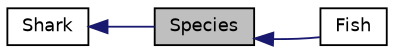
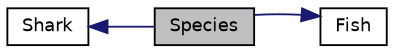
edge "Fish" -> "Species": reversed
